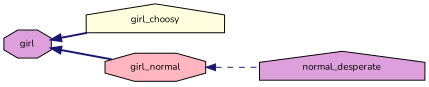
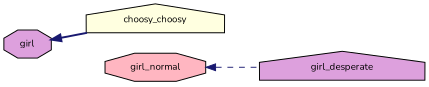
node "girl_choosy": label "girl_choosy" -> "choosy_choosy"
edge "girl_normal" -> "girl": removed
node "normal_desperate": label "normal_desperate" -> "girl_desperate"
